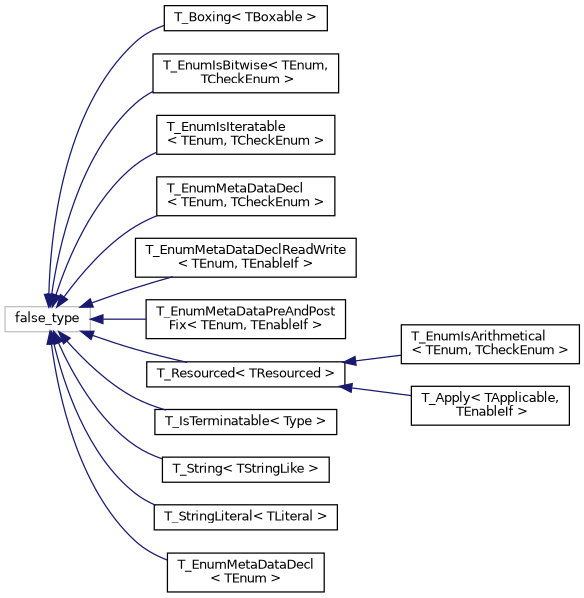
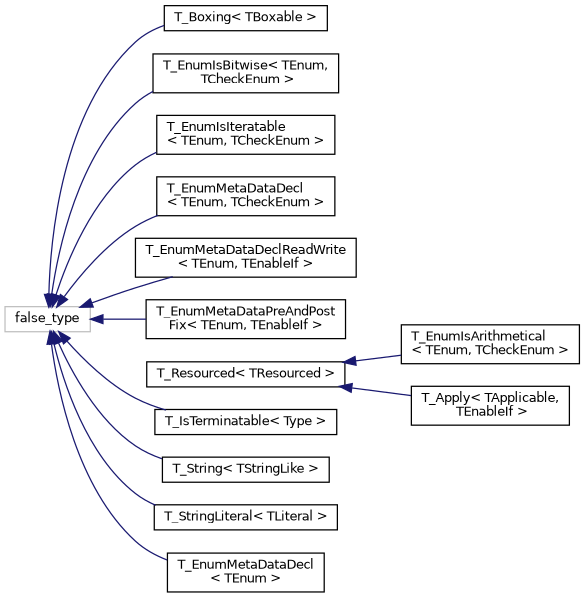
edge "T_Resourced< TResourced >" -> "false_type": removed
